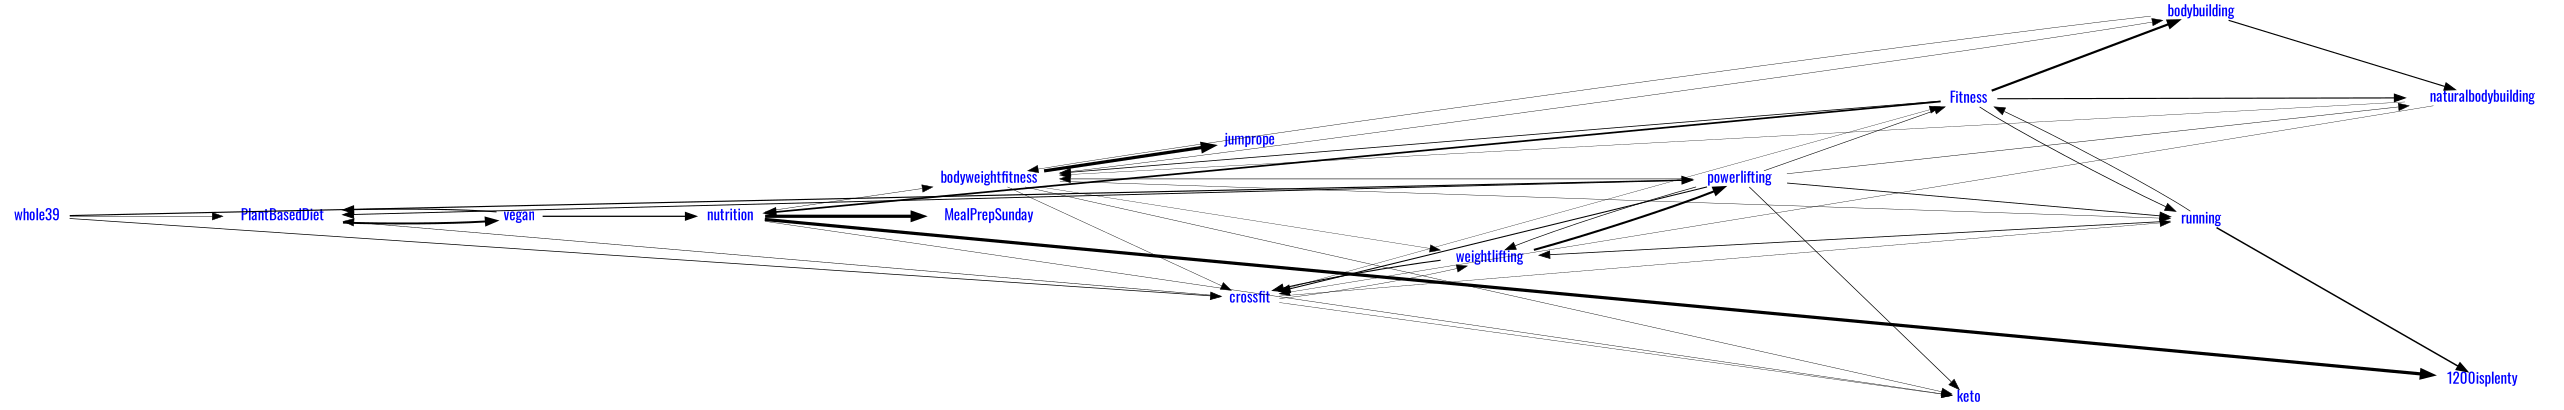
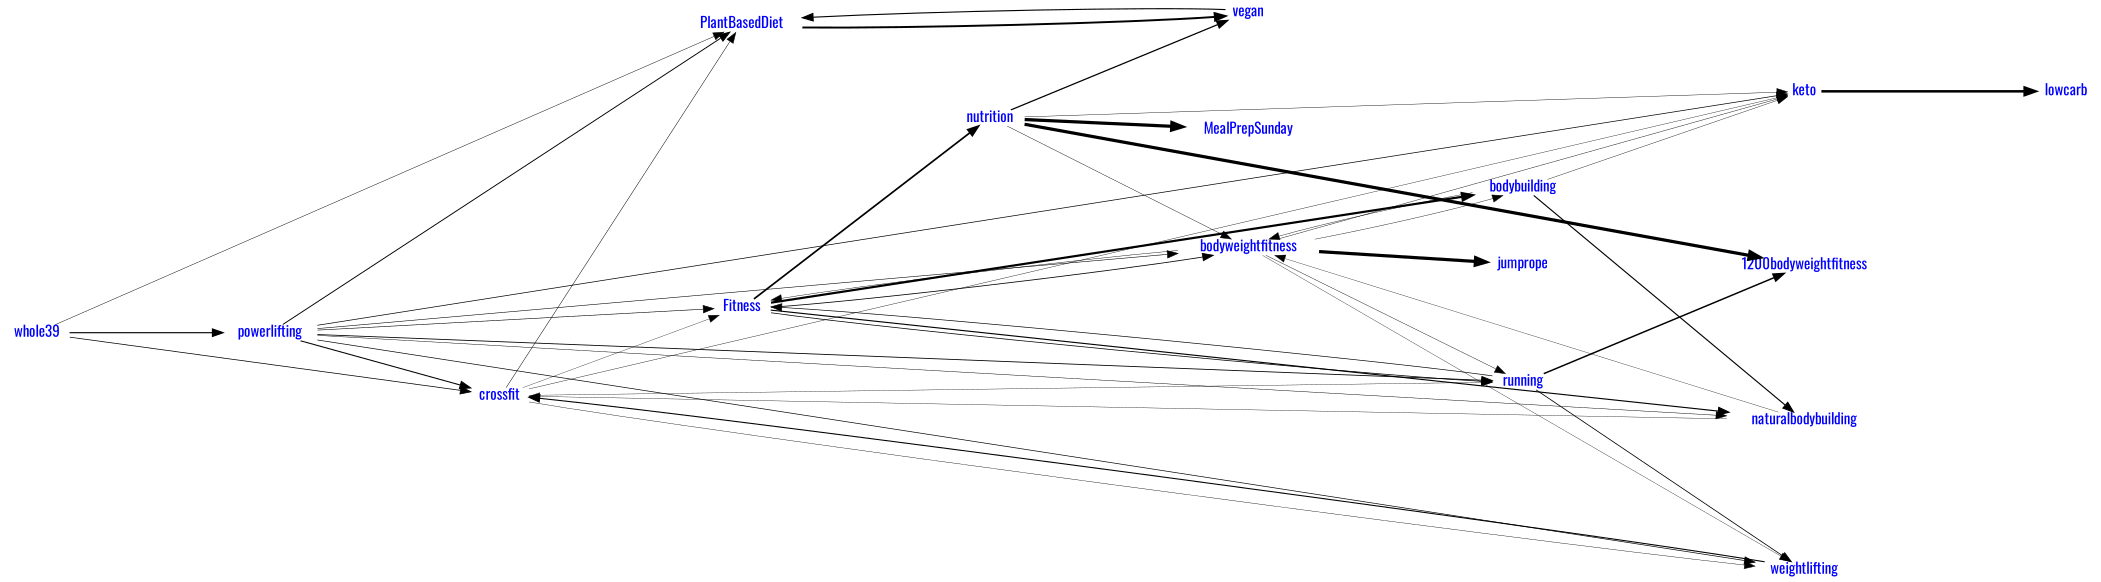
node "lowcarb": added
edge "bodybuilding" -> "keto": added
edge "vegan" -> "nutrition": reversed
edge "weightlifting" -> "powerlifting": removed
edge "bodyweightfitness" -> "crossfit": now "bodyweightfitness" -> "Fitness"
node "1200isplenty": label "1200isplenty" -> "1200bodyweightfitness"
